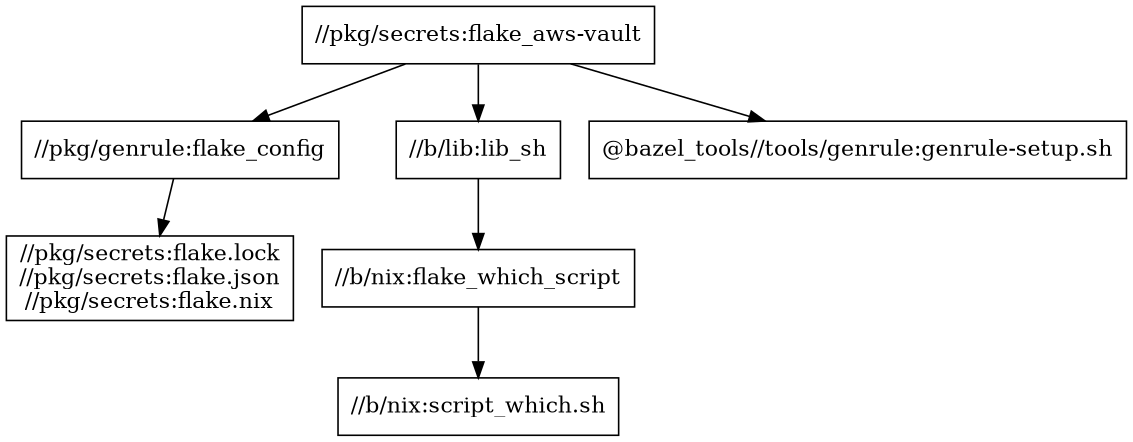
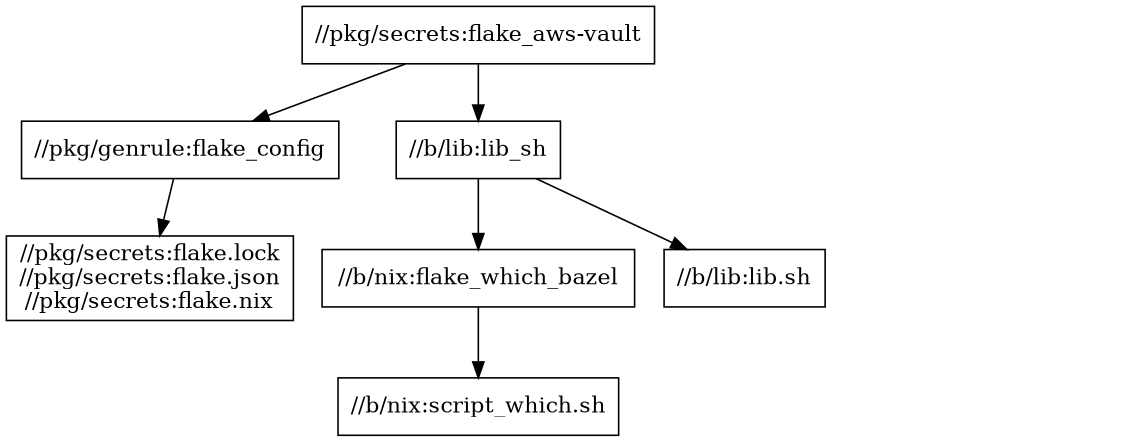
node "@bazel_tools//tools/genrule:genrule-setup.sh": removed
node "//b/nix:flake_which_script": label "//b/nix:flake_which_script" -> "//b/nix:flake_which_bazel"
node "//b/lib:lib.sh": added
